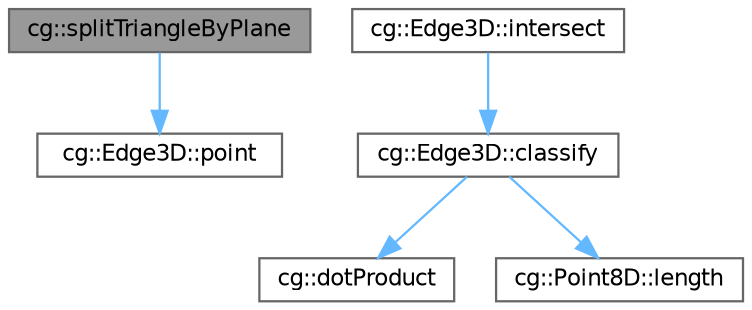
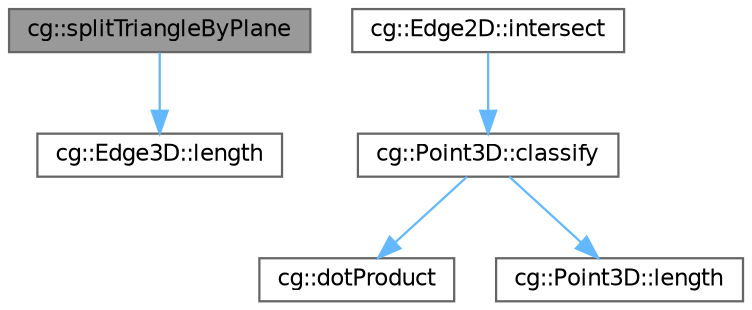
node "cg::Edge3D::intersect": label "cg::Edge3D::intersect" -> "cg::Edge2D::intersect"
node "cg::Edge3D::point": label "cg::Edge3D::point" -> "cg::Edge3D::length"
node "cg::Edge3D::classify": label "cg::Edge3D::classify" -> "cg::Point3D::classify"
node "cg::Point8D::length": label "cg::Point8D::length" -> "cg::Point3D::length"
